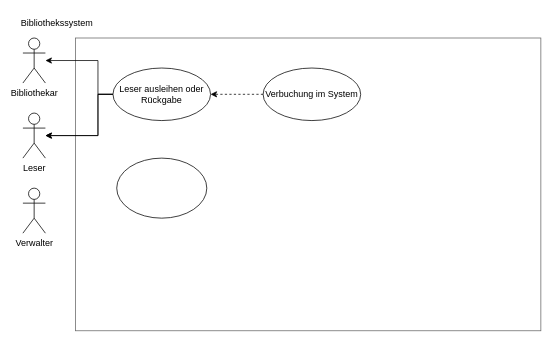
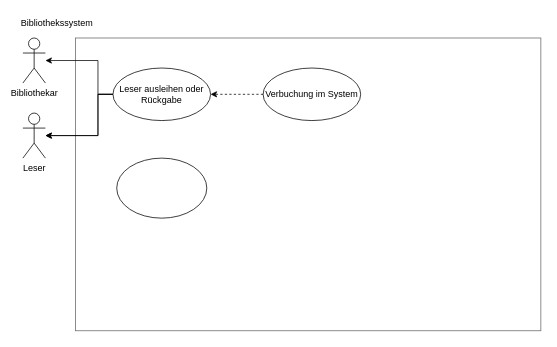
node "Verwalter": removed
